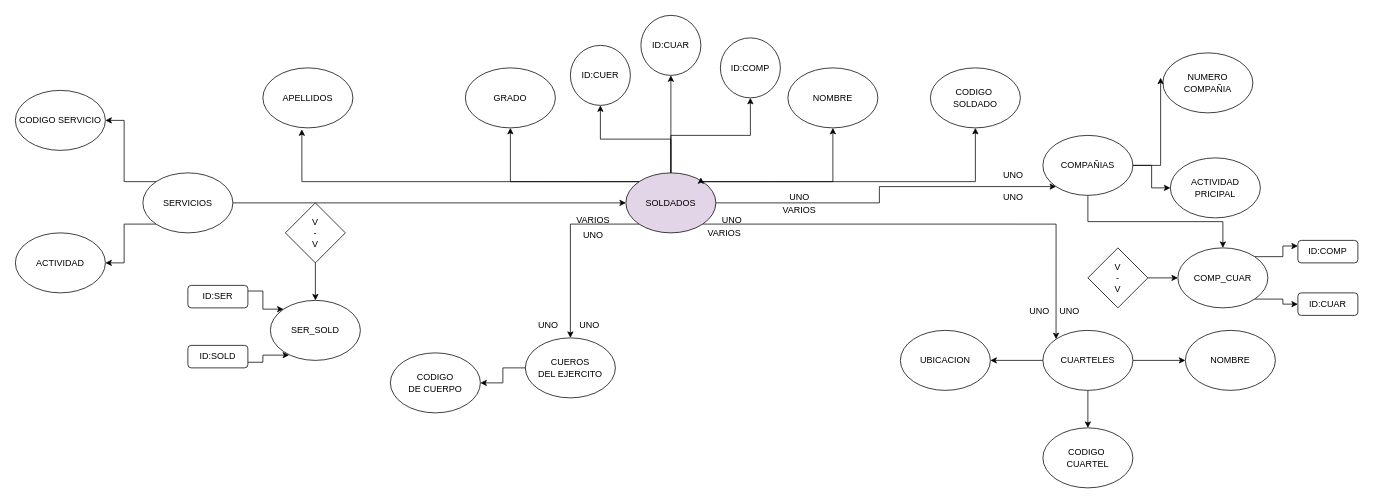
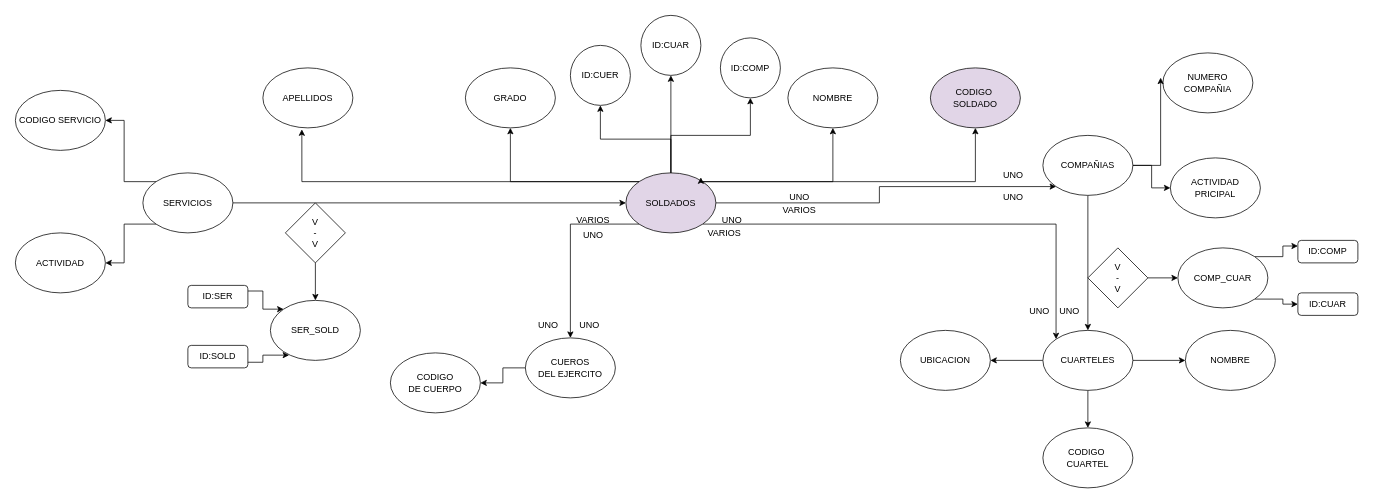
node "CODIGO SOLDADO": fillcolor #ffffff -> #e1d5e7
edge "COMPAÑIAS" -> "COMP_CUAR": now "COMPAÑIAS" -> "CUARTELES"
